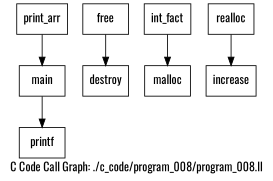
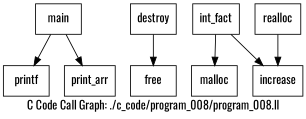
edge "print_arr" -> "main": reversed
edge "free" -> "destroy": reversed
edge "int_fact" -> "increase": added
